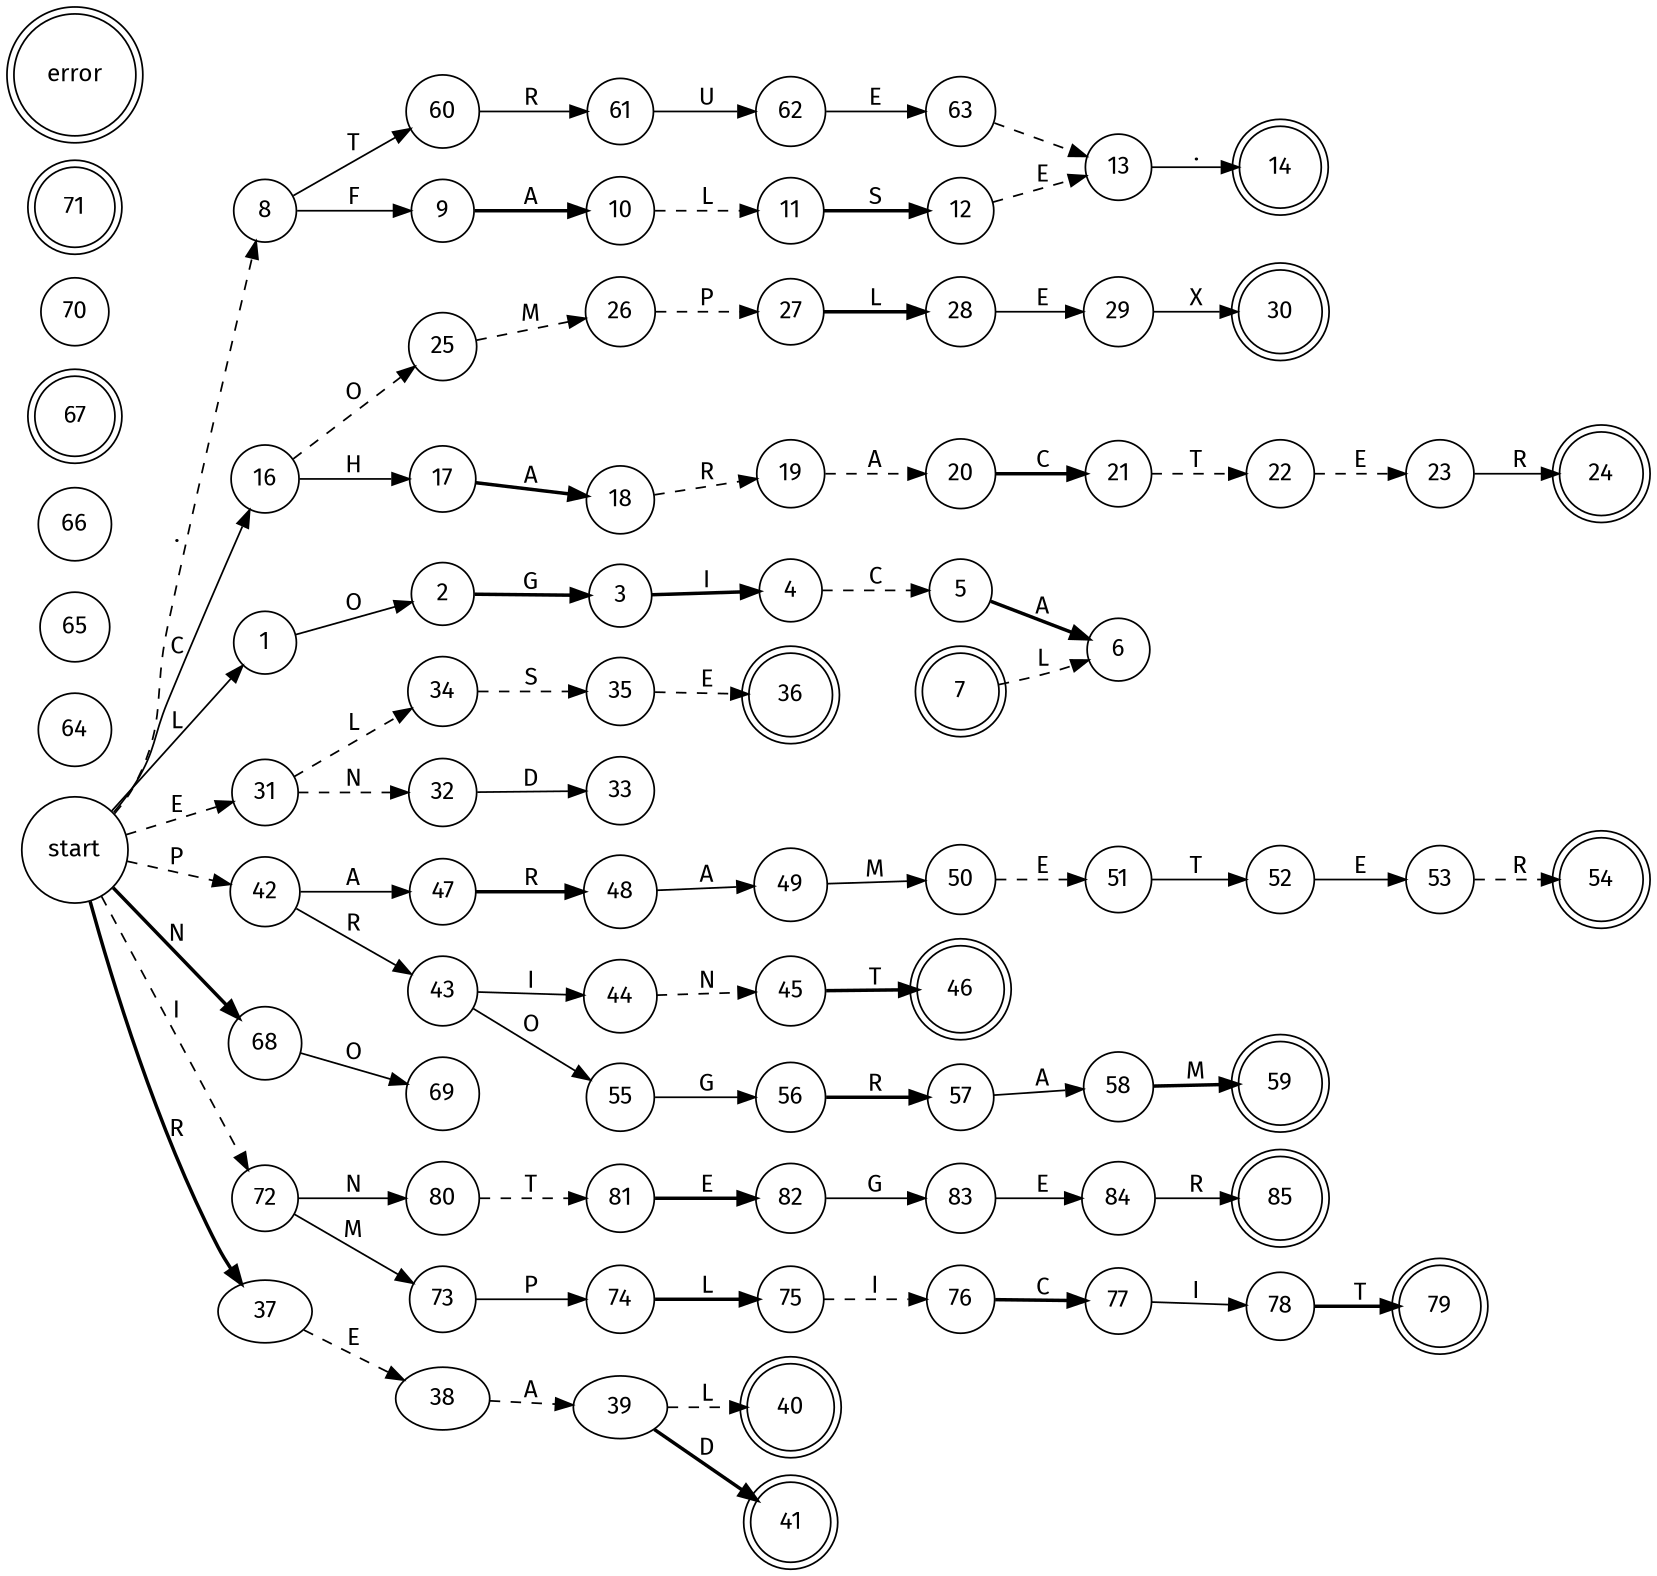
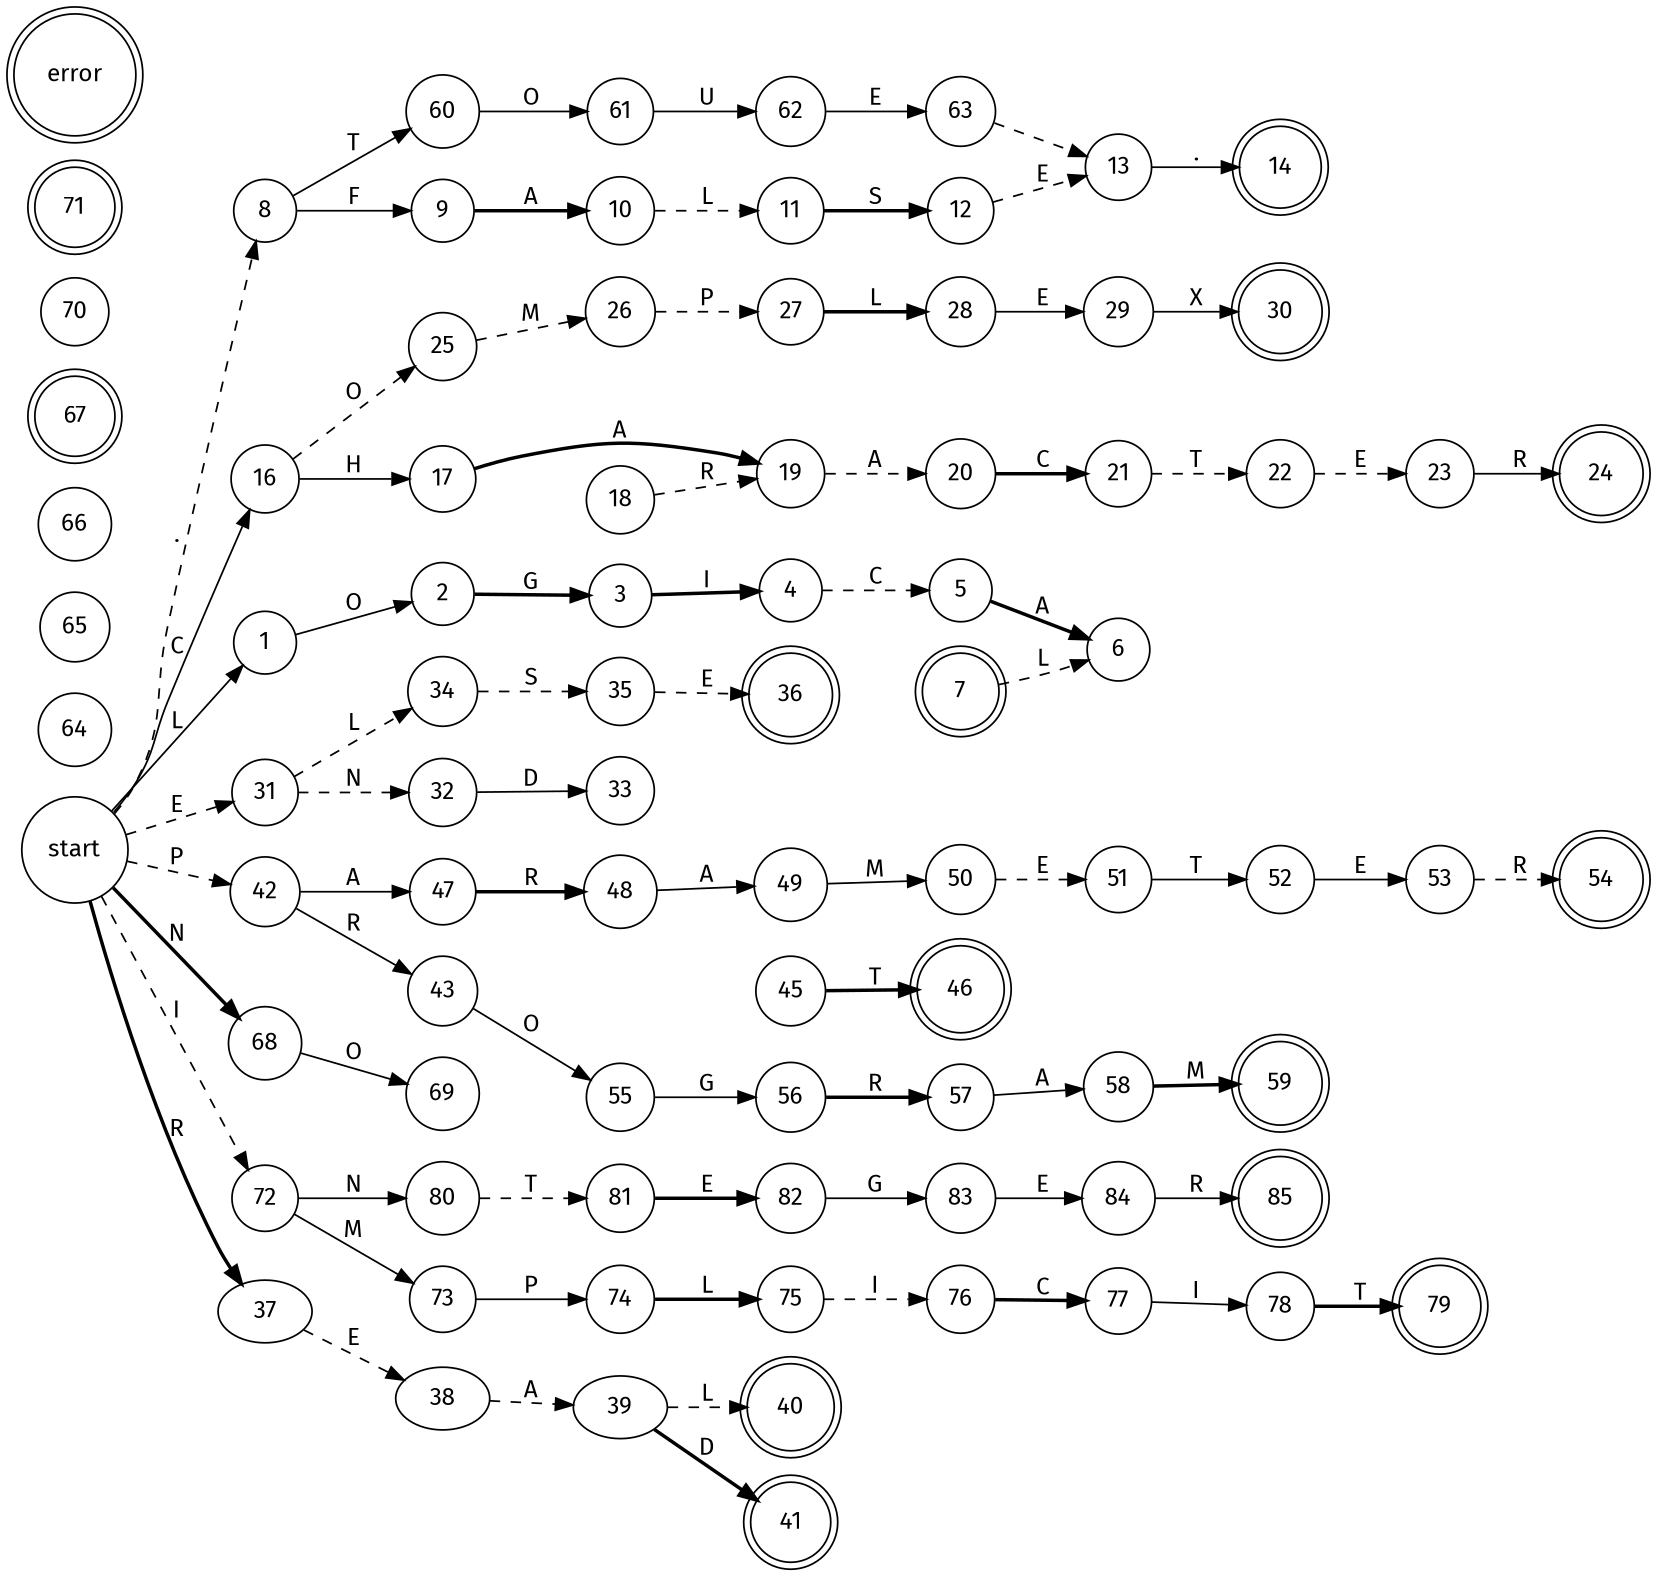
edge "60" -> "61": label "R" -> "O"
edge "17" -> "18": now "17" -> "19"
node "44": removed
